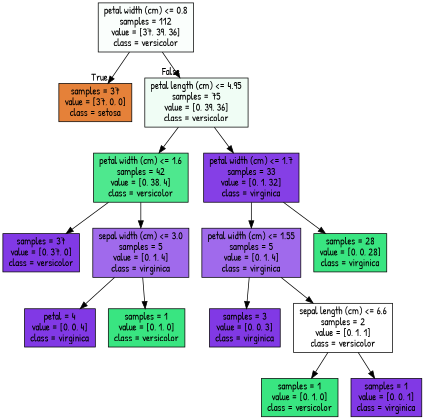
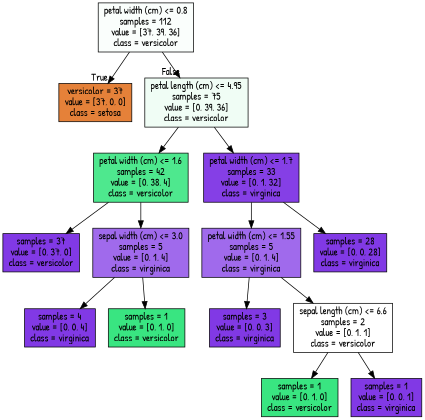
node "samples = 37 value = [37, 0, 0] class = setosa": label "samples = 37 value = [37, 0, 0] class = setosa" -> "versicolor = 37 value = [37, 0, 0] class = setosa"
node "samples = 28 value = [0, 0, 28] class = virginica": fillcolor #39e581 -> #8139e5
node "petal = 4 value = [0, 0, 4] class = virginica": label "petal = 4 value = [0, 0, 4] class = virginica" -> "samples = 4 value = [0, 0, 4] class = virginica"
